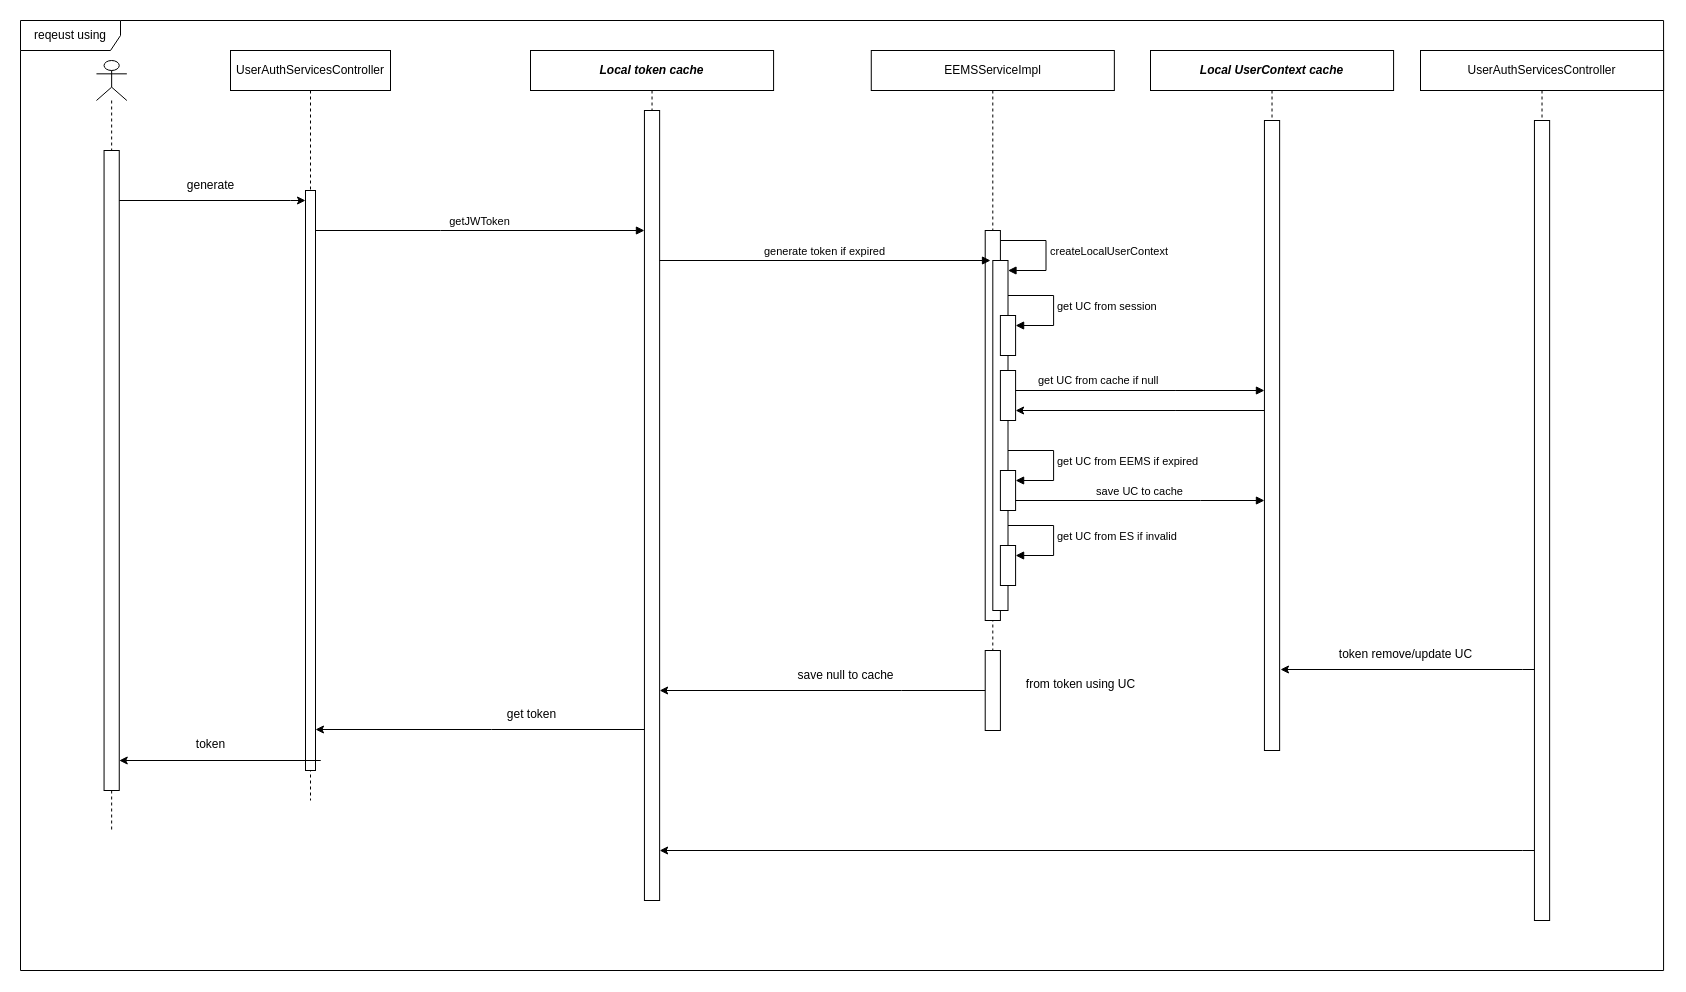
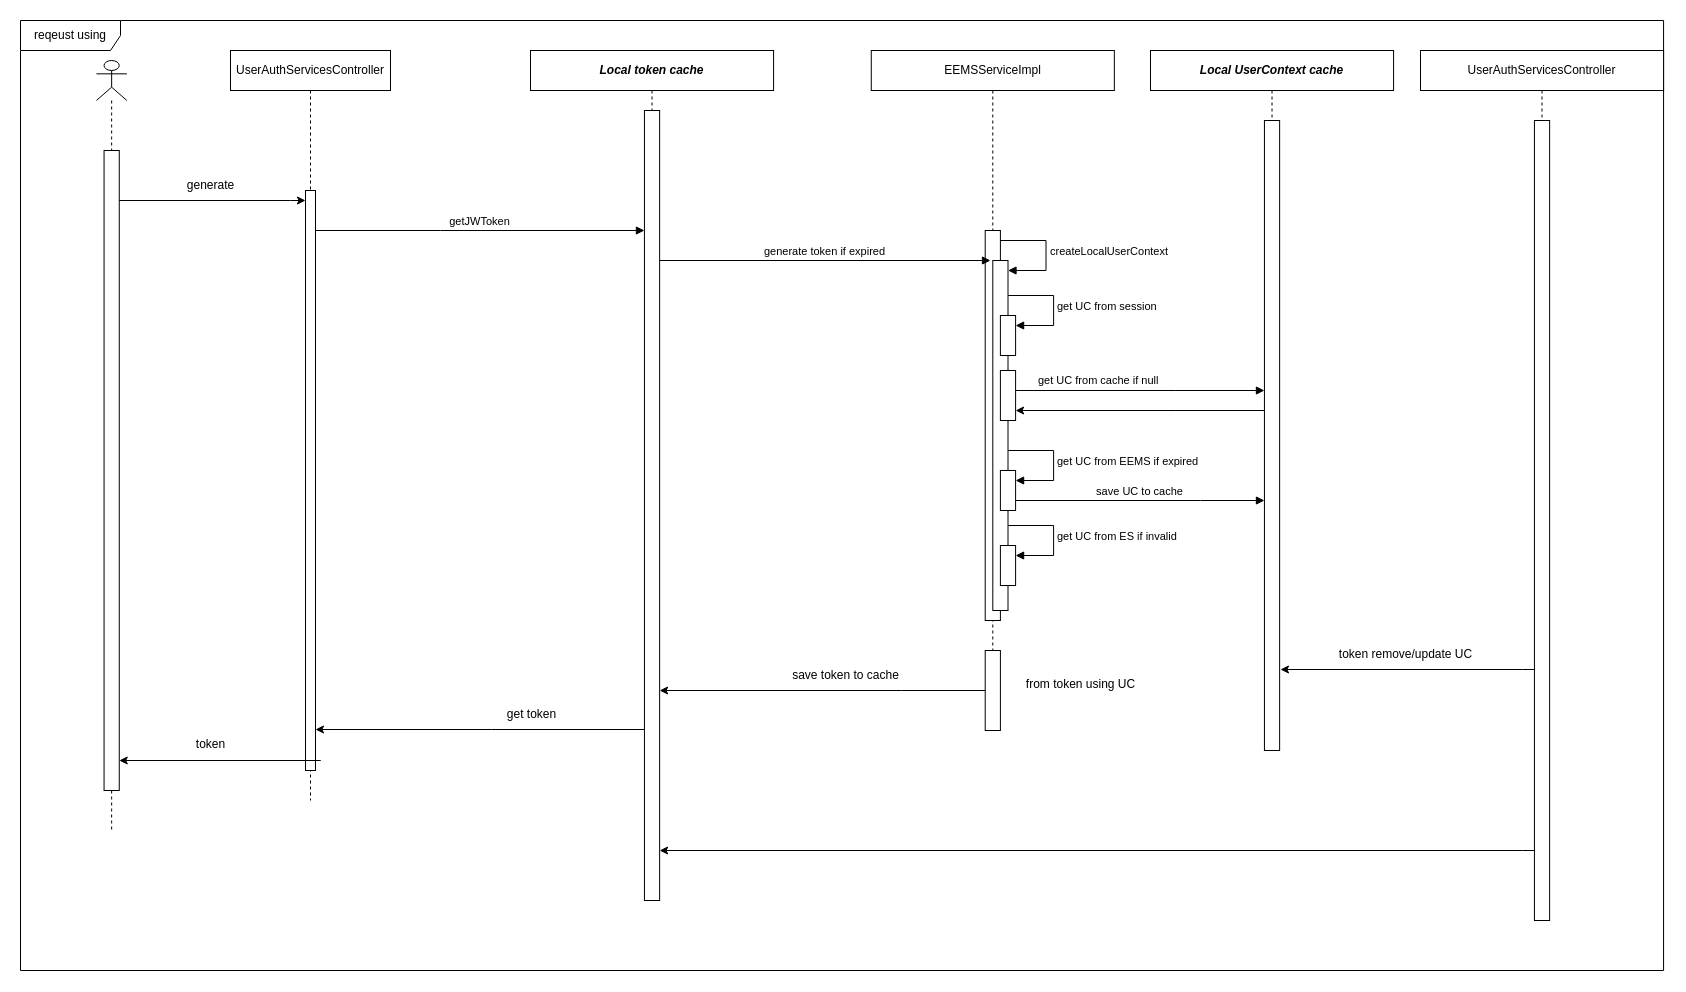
node "save null to cache": label "save null to cache" -> "save token to cache"
